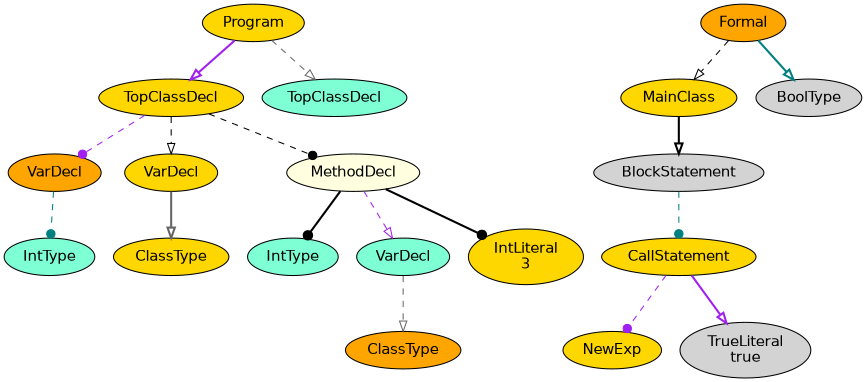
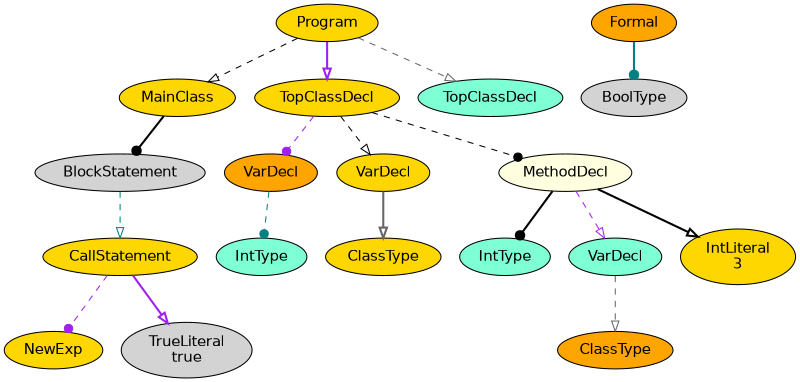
edge "Formal" -> "MainClass": now "Program" -> "MainClass"
edge "Formal" -> "BoolType": arrowhead onormal -> dot
edge "MainClass" -> "BlockStatement": arrowhead onormal -> dot
edge "BlockStatement" -> "CallStatement": arrowhead dot -> onormal
edge "MethodDecl" -> "IntLiteral 3": arrowhead dot -> onormal
